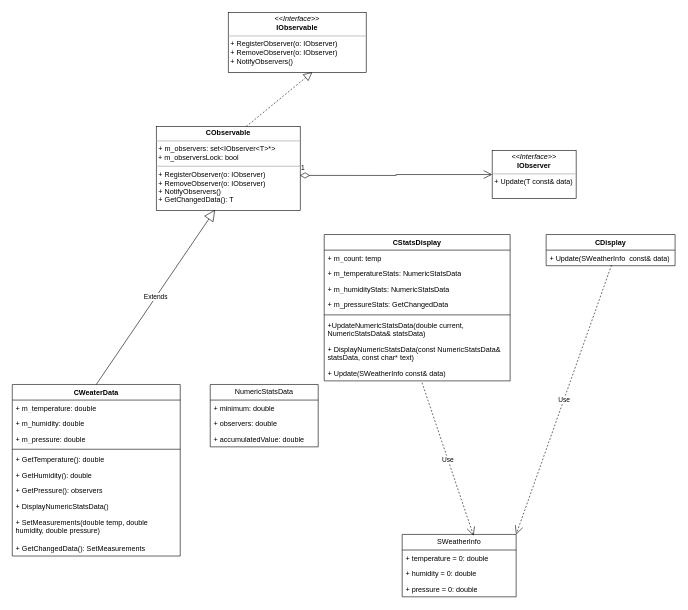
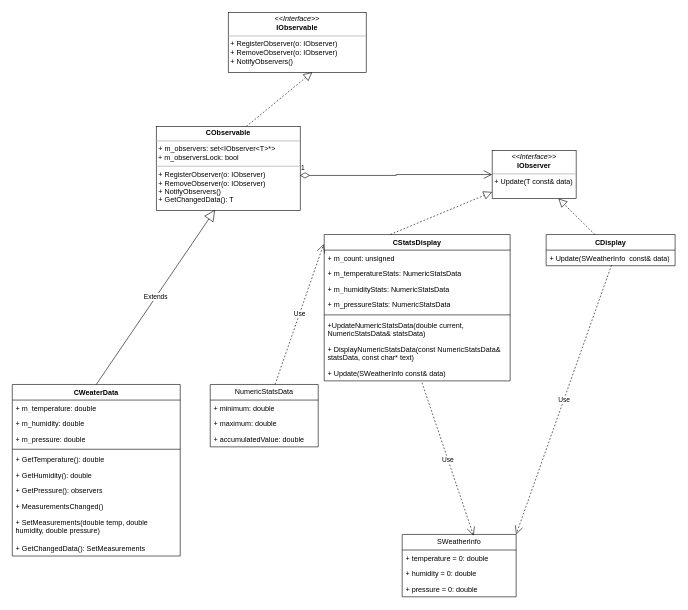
edge "CStatsDisplay" -> "<<Interface>> IObserver + Update(T const& data)": added
edge "CDisplay" -> "<<Interface>> IObserver + Update(T const& data)": added
node "+ m_count: temp": label "+ m_count: temp" -> "+ m_count: unsigned"
edge "NumericStatsData" -> "CStatsDisplay": added, label "Use"
node "+ m_pressureStats: GetChangedData": label "+ m_pressureStats: GetChangedData" -> "+ m_pressureStats: NumericStatsData"
node "+ observers: double": label "+ observers: double" -> "+ maximum: double"
node "+ DisplayNumericStatsData()": label "+ DisplayNumericStatsData()" -> "+ MeasurementsChanged()"
